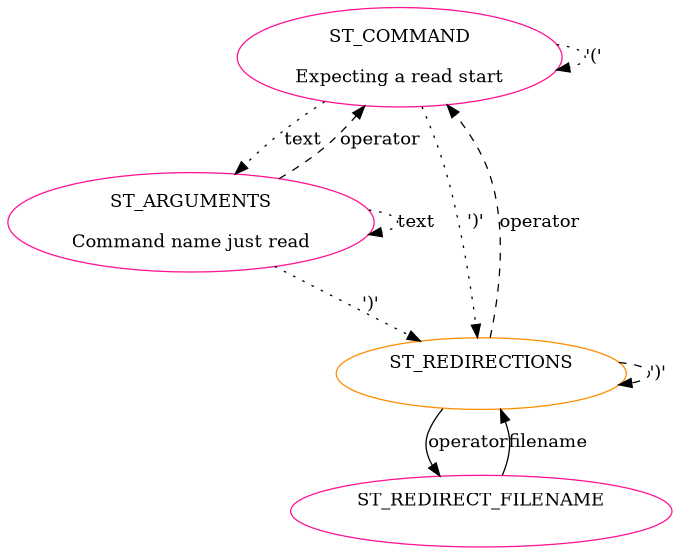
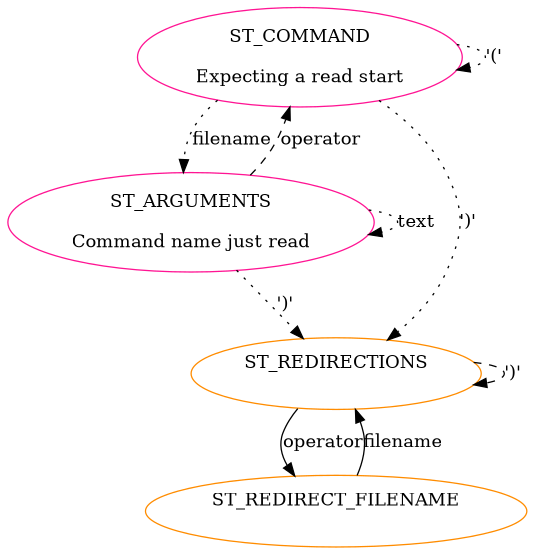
edge "ST_COMMAND Expecting a read start" -> "ST_ARGUMENTS Command name just read": label "text" -> "filename"
edge "ST_REDIRECTIONS" -> "ST_COMMAND Expecting a read start": removed, label "operator"
node "ST_REDIRECT_FILENAME": color deeppink -> darkorange
